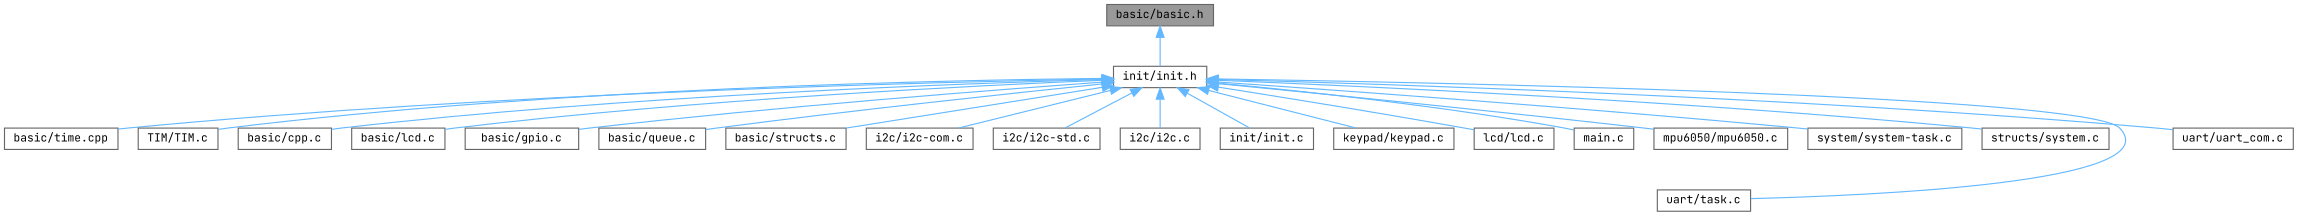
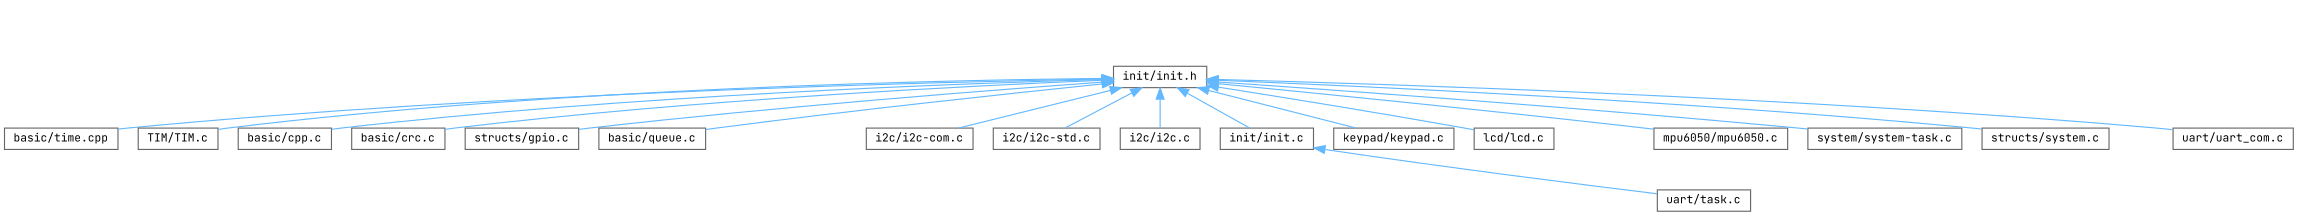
node "basic/basic.h": removed
edge "uart/task.c" -> "init/init.h": now "uart/task.c" -> "init/init.c"
node "basic/lcd.c": label "basic/lcd.c" -> "basic/crc.c"
node "basic/gpio.c": label "basic/gpio.c" -> "structs/gpio.c"
node "basic/structs.c": removed
node "main.c": removed
